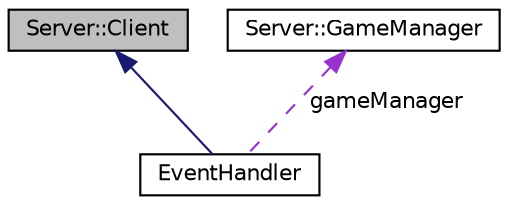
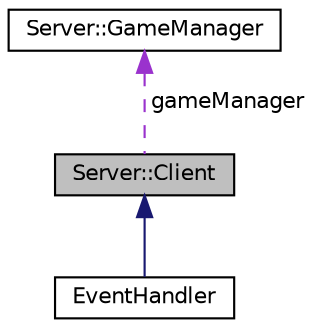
edge "EventHandler" -> "Server::GameManager": now "Server::Client" -> "Server::GameManager"
